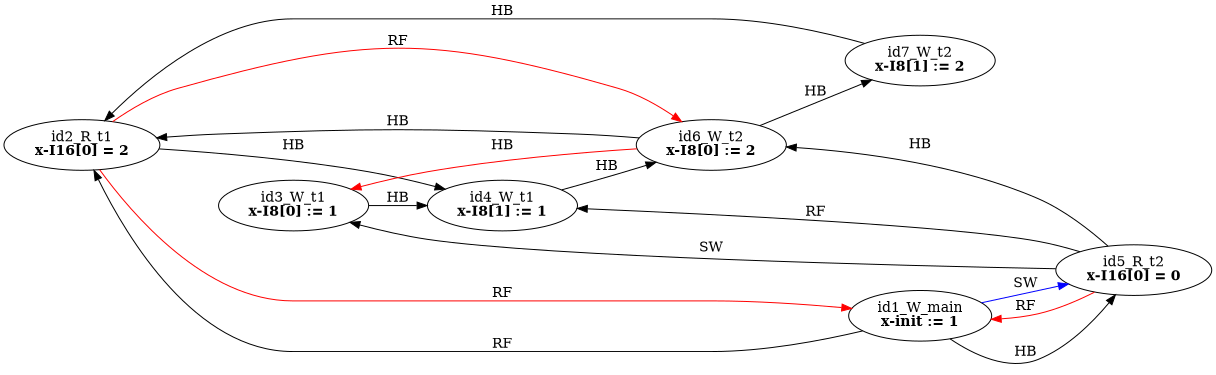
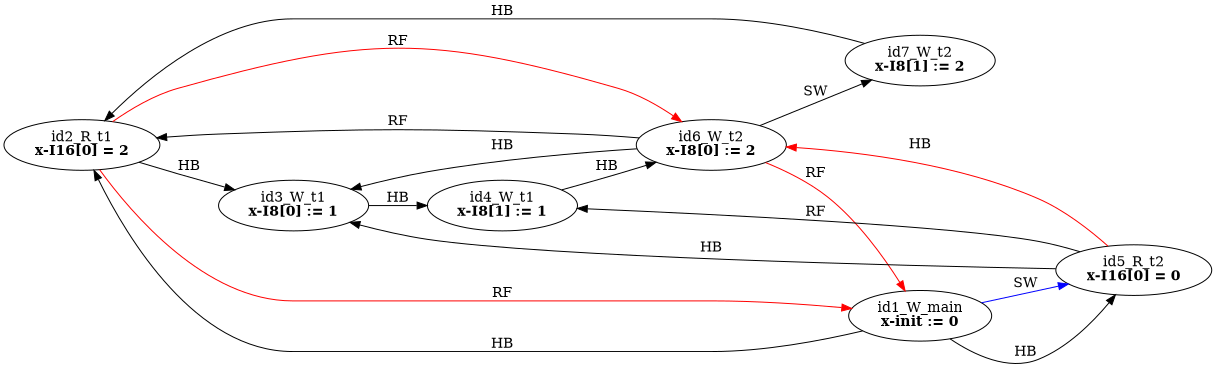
edge "id6_W_t2" -> "id7_W_t2": label "HB" -> "SW"
edge "id6_W_t2" -> "id2_R_t1": label "HB" -> "RF"
edge "id2_R_t1" -> "id4_W_t1": now "id2_R_t1" -> "id3_W_t1"
edge "id6_W_t2" -> "id3_W_t1": color red -> black
edge "id5_R_t2" -> "id6_W_t2": color black -> red
edge "id5_R_t2" -> "id3_W_t1": label "SW" -> "HB"
edge "id5_R_t2" -> "id1_W_main": now "id6_W_t2" -> "id1_W_main"
node "id1_W_main": text "x-init := 1" -> "x-init := 0"
edge "id1_W_main" -> "id2_R_t1": label "RF" -> "HB"
